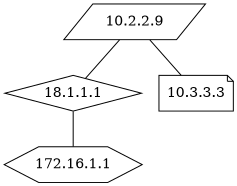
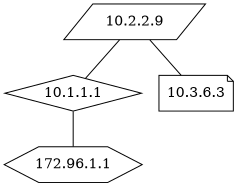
node "18.1.1.1": label "18.1.1.1" -> "10.1.1.1"
node "10.3.3.3": label "10.3.3.3" -> "10.3.6.3"
node "172.16.1.1": label "172.16.1.1" -> "172.96.1.1"
